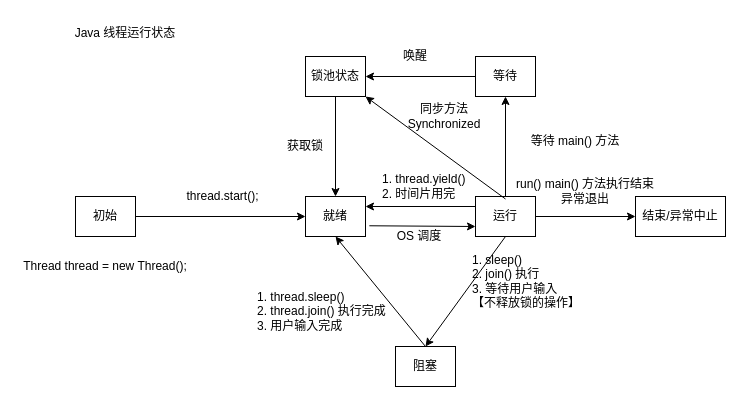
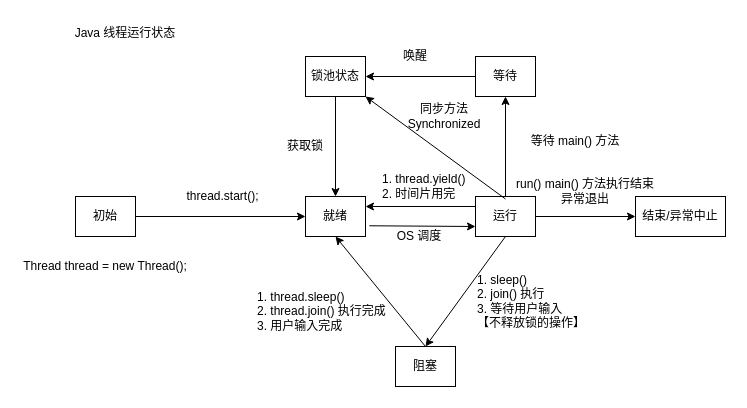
node "1. sleep() 2. join() 执行 3. 等待用户输入 【不释放锁的操作】": moved (526, 282) -> (531, 302)
